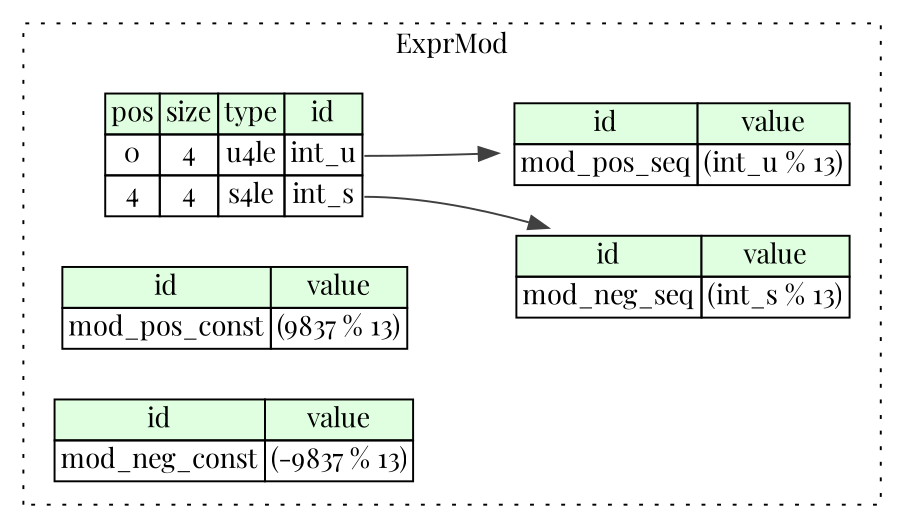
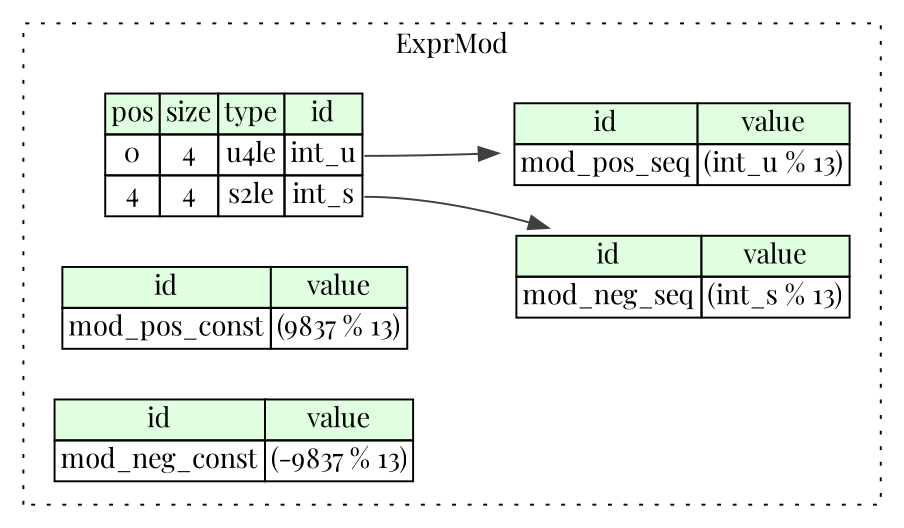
node "pos": text "s4le" -> "s2le"
